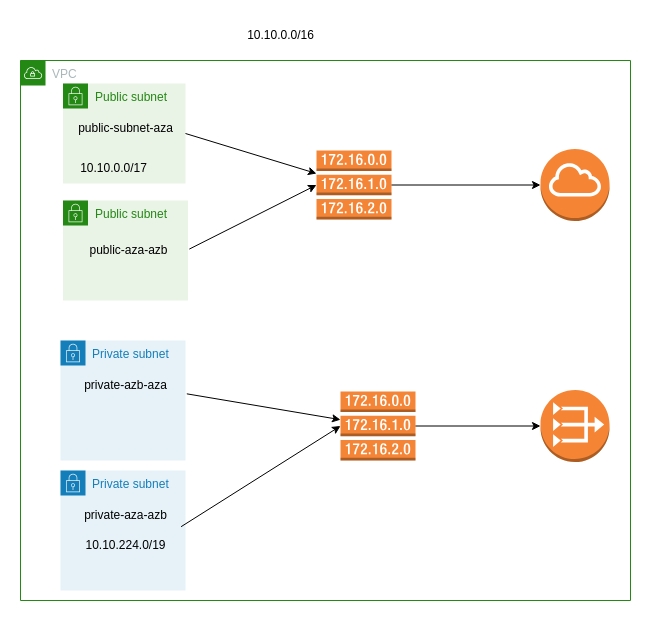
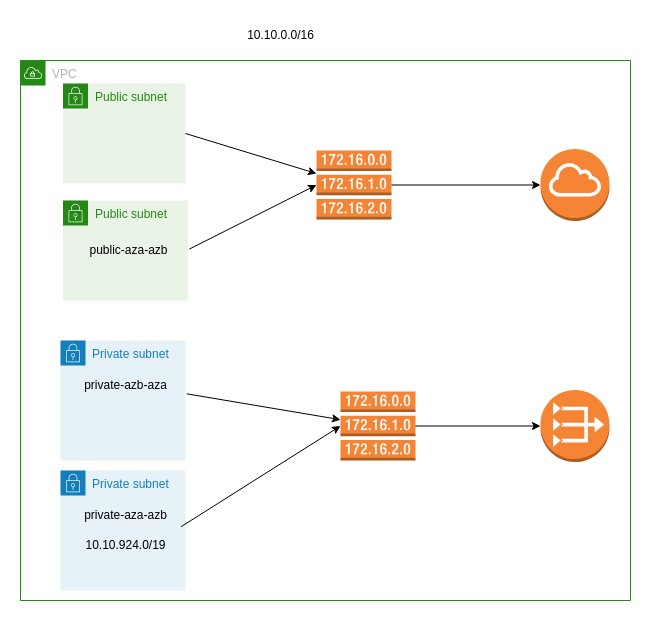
node "public-subnet-aza": removed
node "10.10.0.0/17": removed
node "10.10.224.0/19": label "10.10.224.0/19" -> "10.10.924.0/19"
